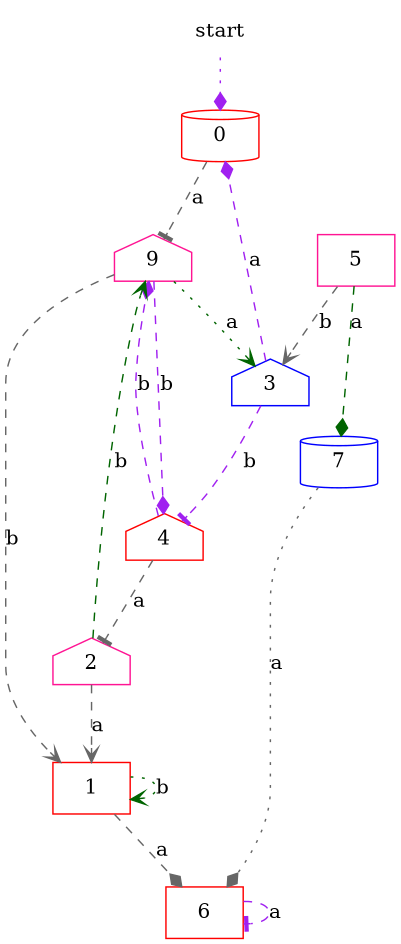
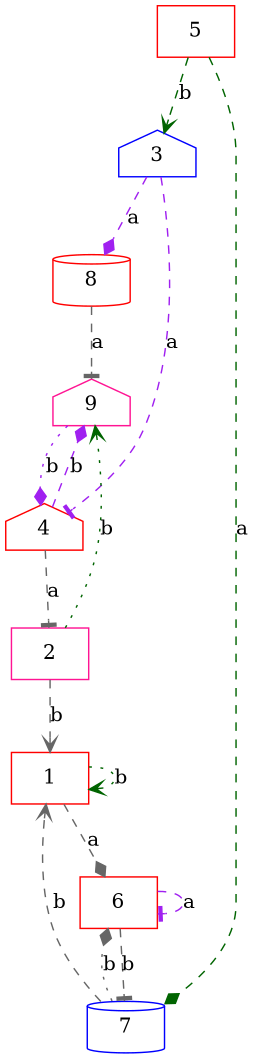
node "start": removed
node "0": label "0" -> "8"
node "5": color deeppink -> red
edge "9" -> "3": removed, label "a"
edge "5" -> "3": color gray40 -> darkgreen
edge "9" -> "4": style dashed -> dotted
edge "3" -> "4": label "b" -> "a"
edge "2" -> "9": style dashed -> dotted
edge "9" -> "1": now "7" -> "1"
node "2": shape house -> box
edge "7" -> "6": label "a" -> "b"
edge "2" -> "1": label "a" -> "b"
edge "6" -> "7": added, label "b"
